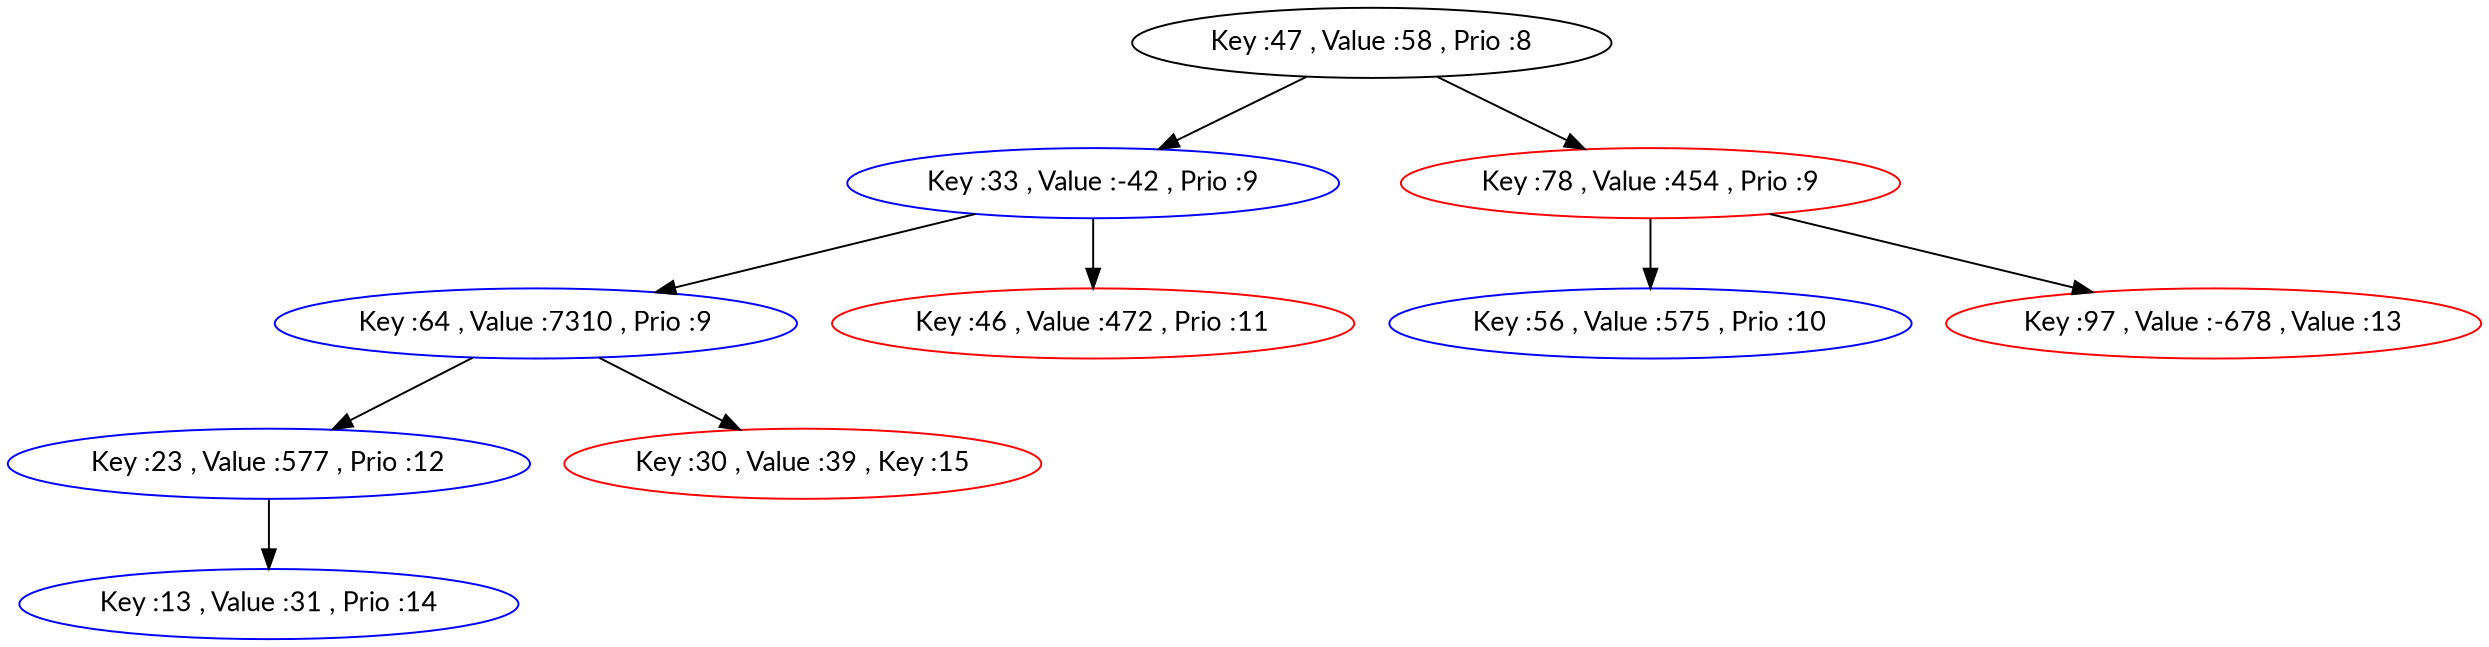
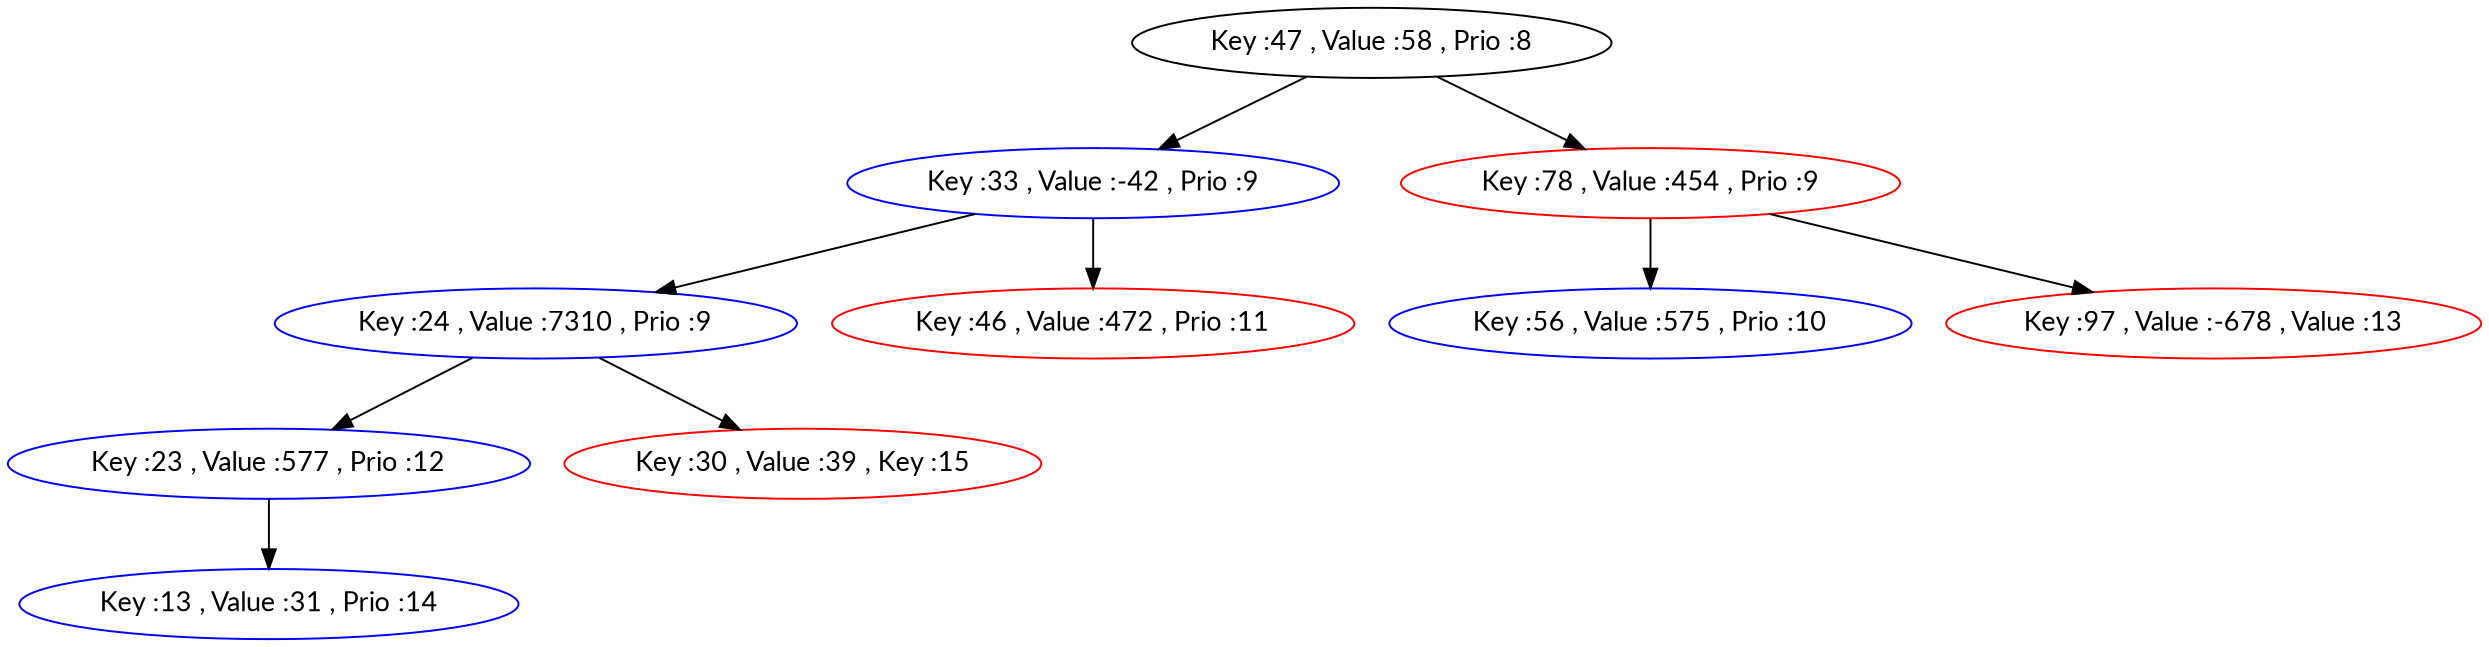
node "Key :64 , Value :7310 , Prio :9": label "Key :64 , Value :7310 , Prio :9" -> "Key :24 , Value :7310 , Prio :9"
